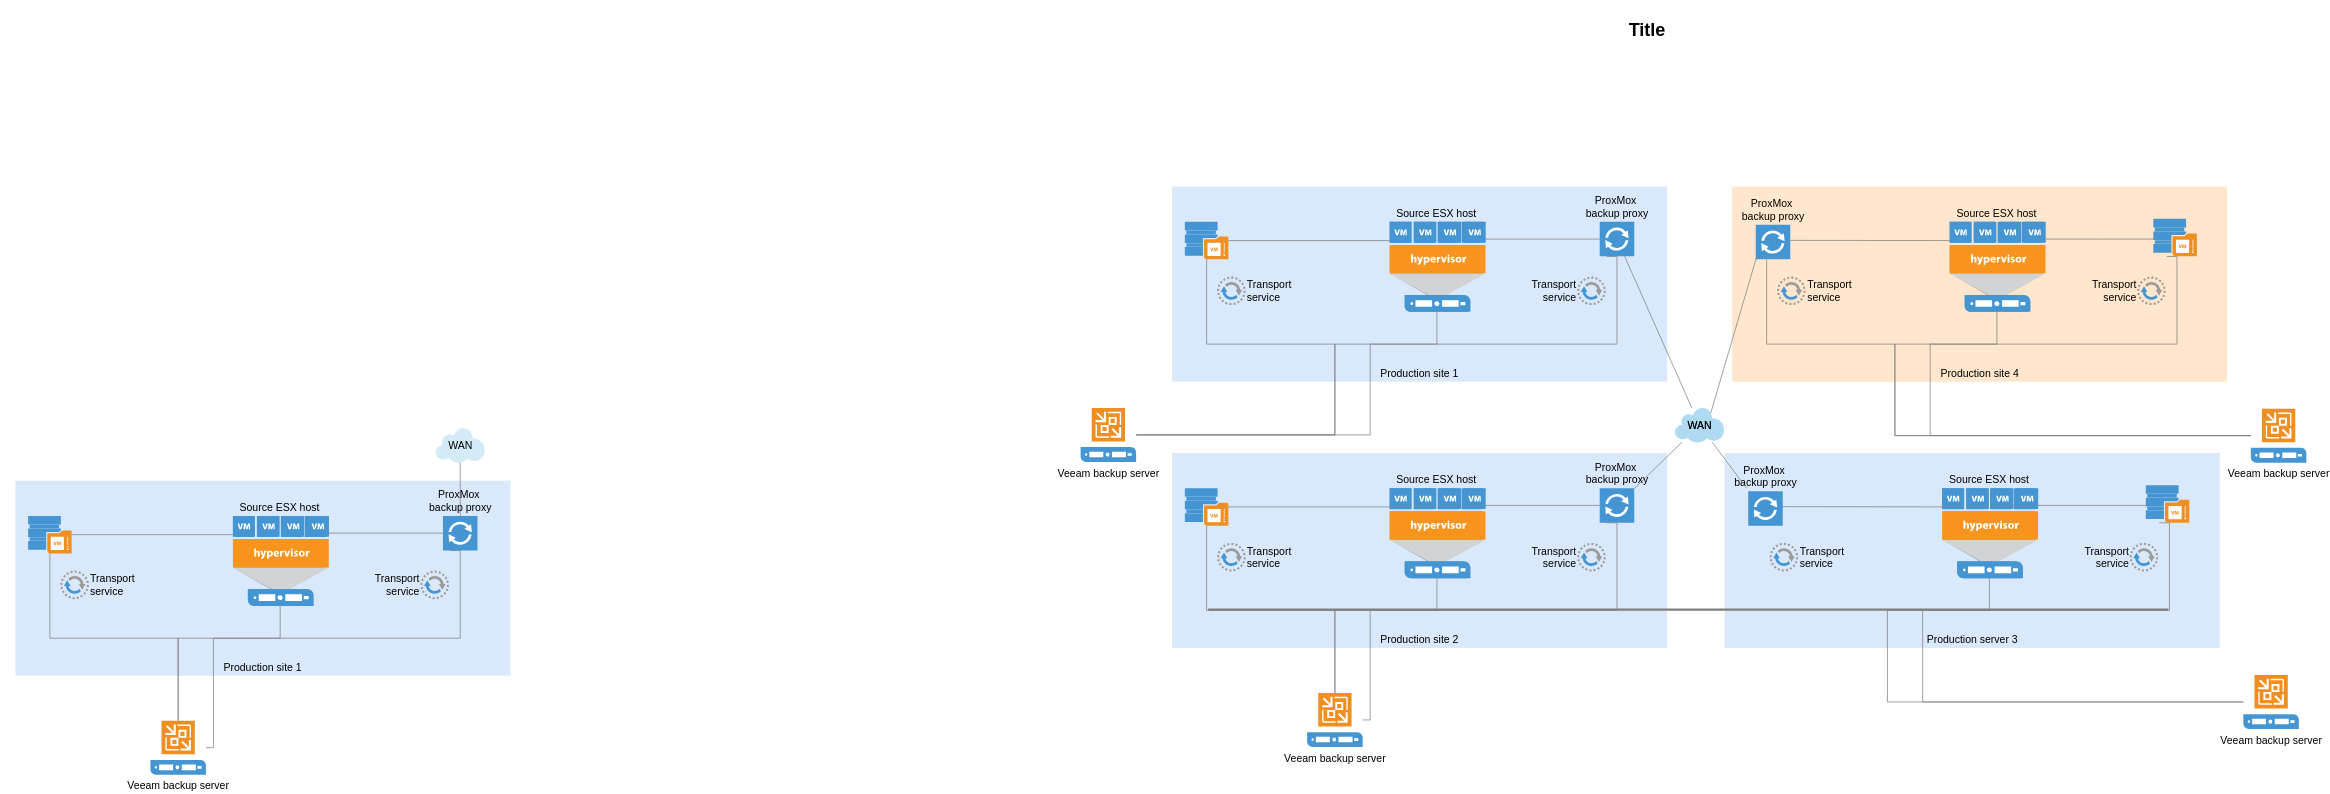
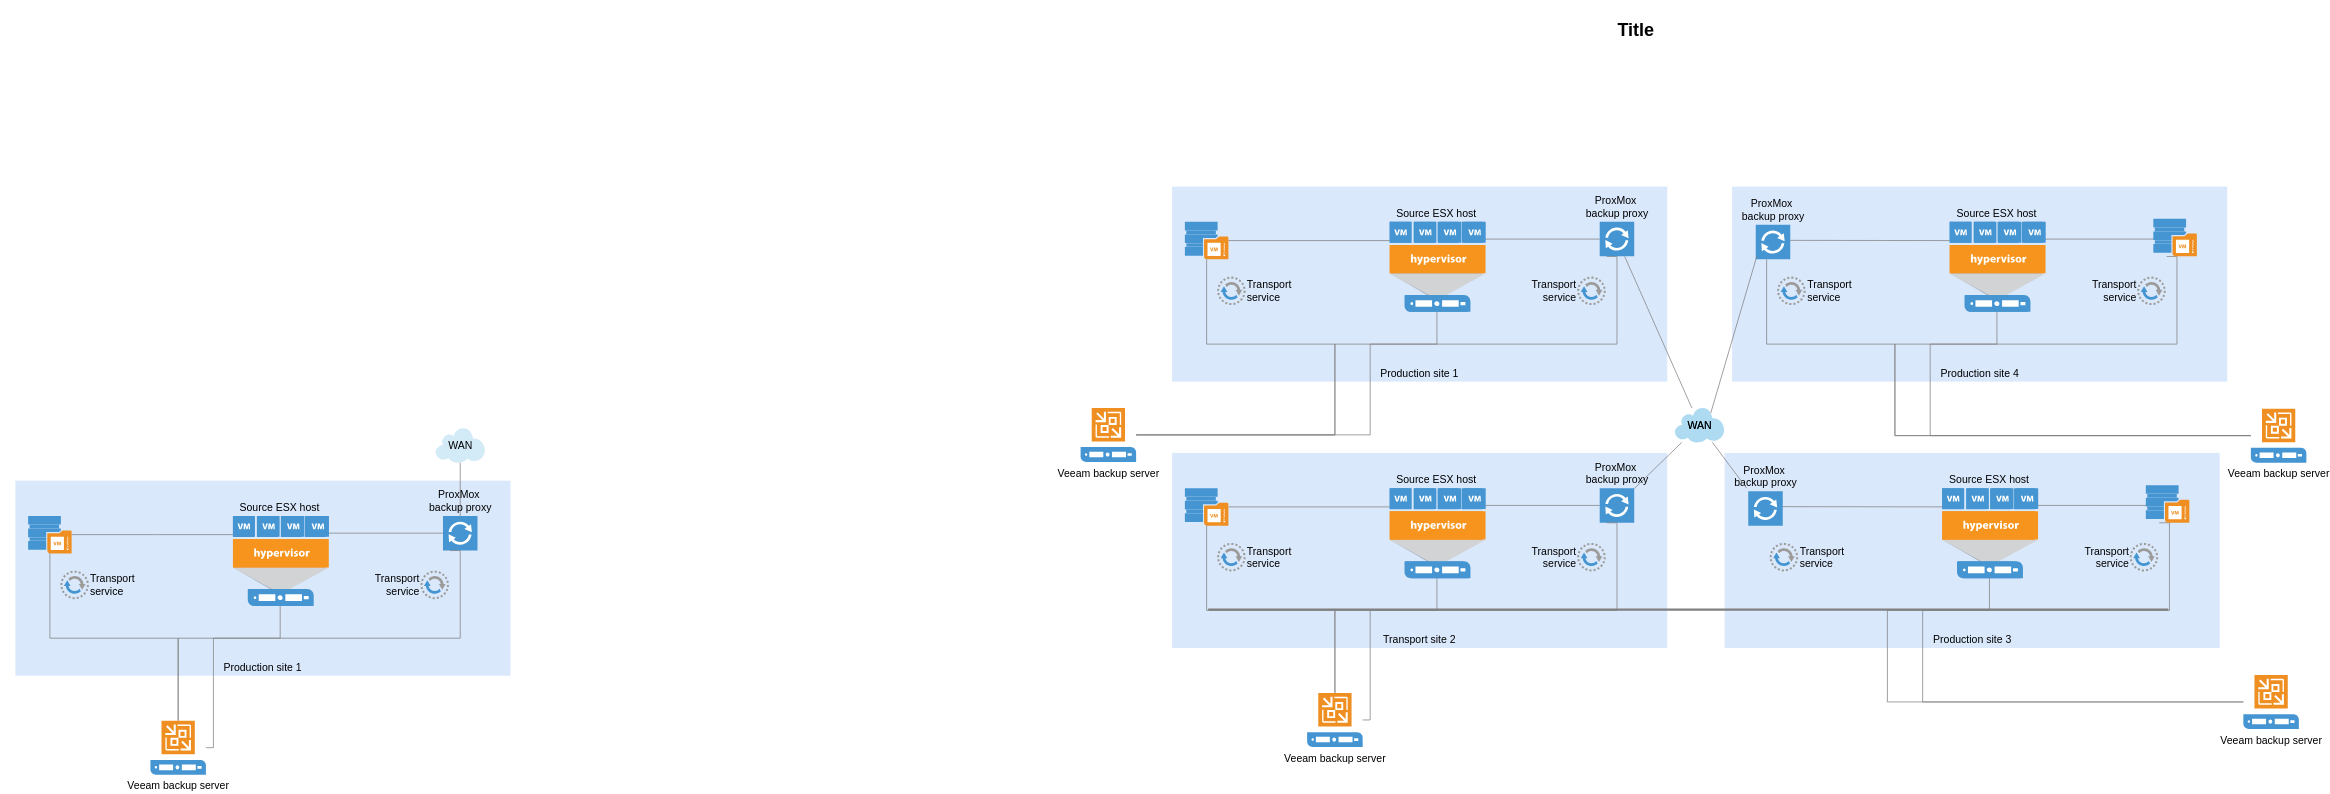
node "Title": moved (1647, 30) -> (1635, 30)
node "Production site 4": fillcolor #ffe6cc -> #dae8fc
node "Production site 2": label "Production site 2" -> "Transport site 2"
node "Production server 3": label "Production server 3" -> "Production site 3"
